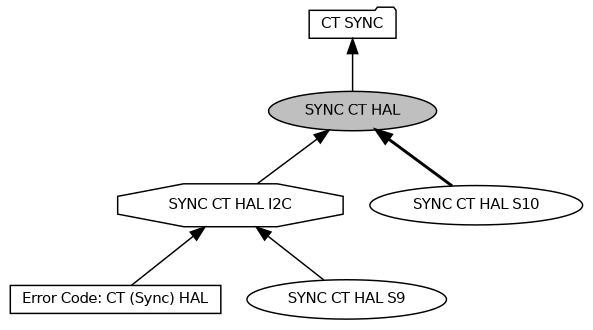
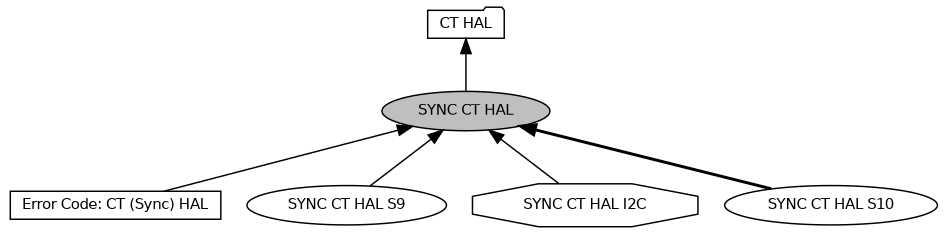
node "CT SYNC": label "CT SYNC" -> "CT HAL"
edge "SYNC CT HAL S9" -> "SYNC CT HAL I2C": now "SYNC CT HAL S9" -> "SYNC CT HAL"
edge "Error Code: CT (Sync) HAL" -> "SYNC CT HAL I2C": now "Error Code: CT (Sync) HAL" -> "SYNC CT HAL"
